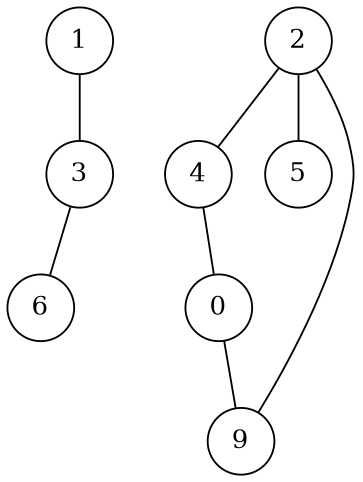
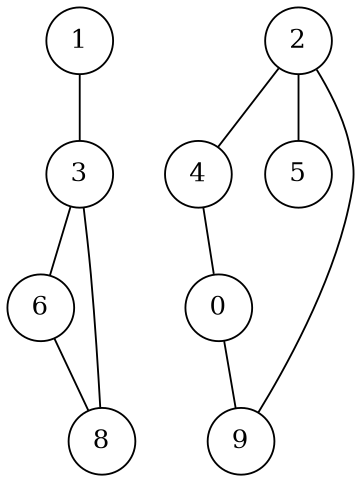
node "8": added
